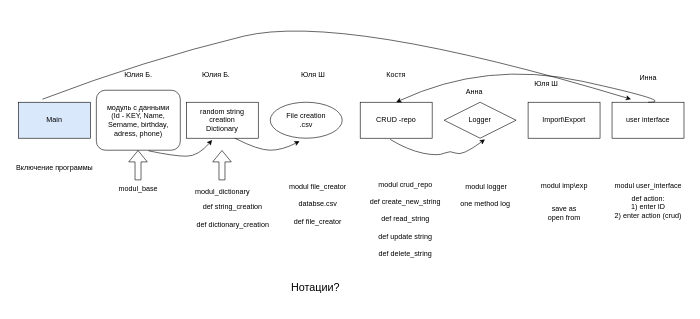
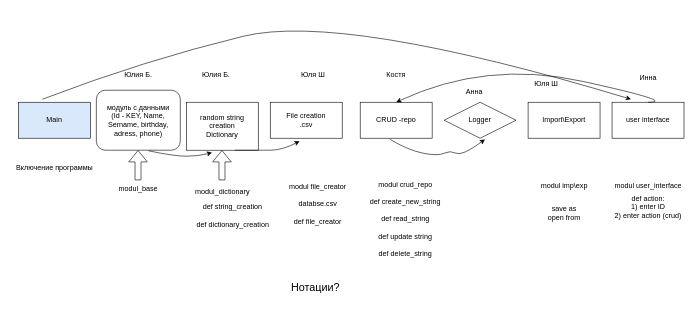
node "random string creation Dictionary": size 72x36 -> 72x48
node "File creation .csv": shape ellipse -> rectangle
node "modul logger one method log": removed
